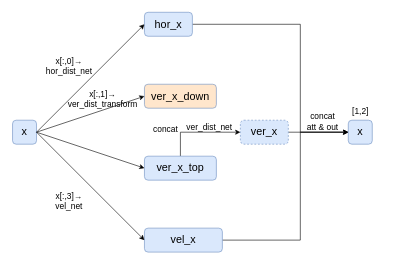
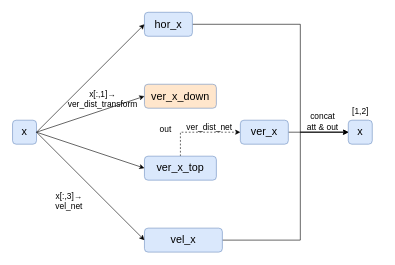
node "x[:,0]→ hor_dist_net": removed
node "concat": label "concat" -> "out"
edge "ver_x_top" -> "ver_x": style solid -> dashed
node "ver_x": style dashed -> solid
